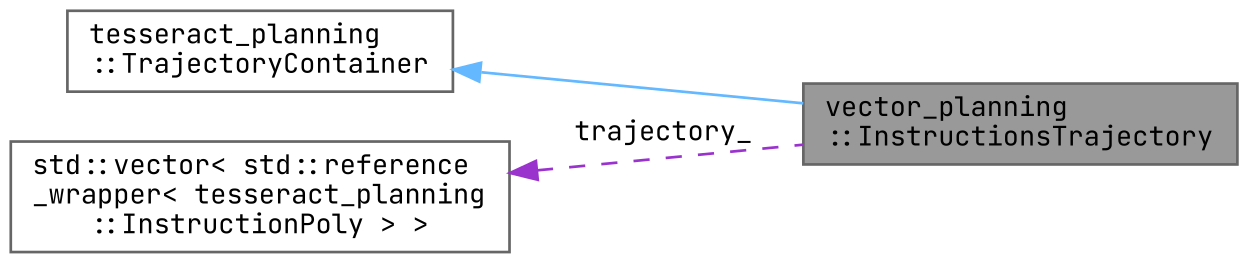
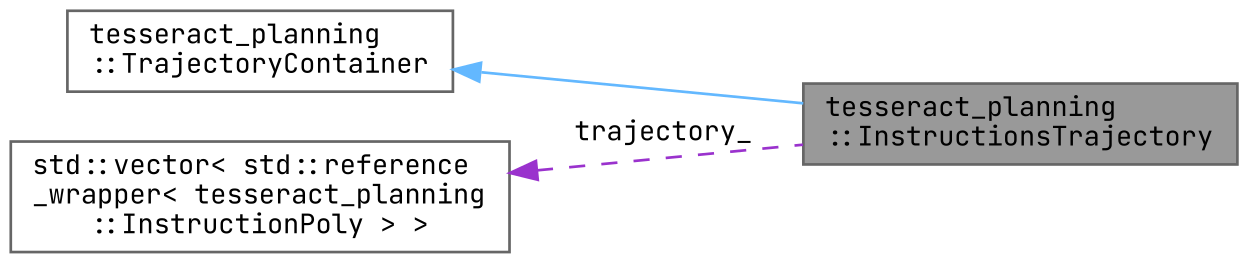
node "vector_planning ::InstructionsTrajectory": label "vector_planning ::InstructionsTrajectory" -> "tesseract_planning ::InstructionsTrajectory"
